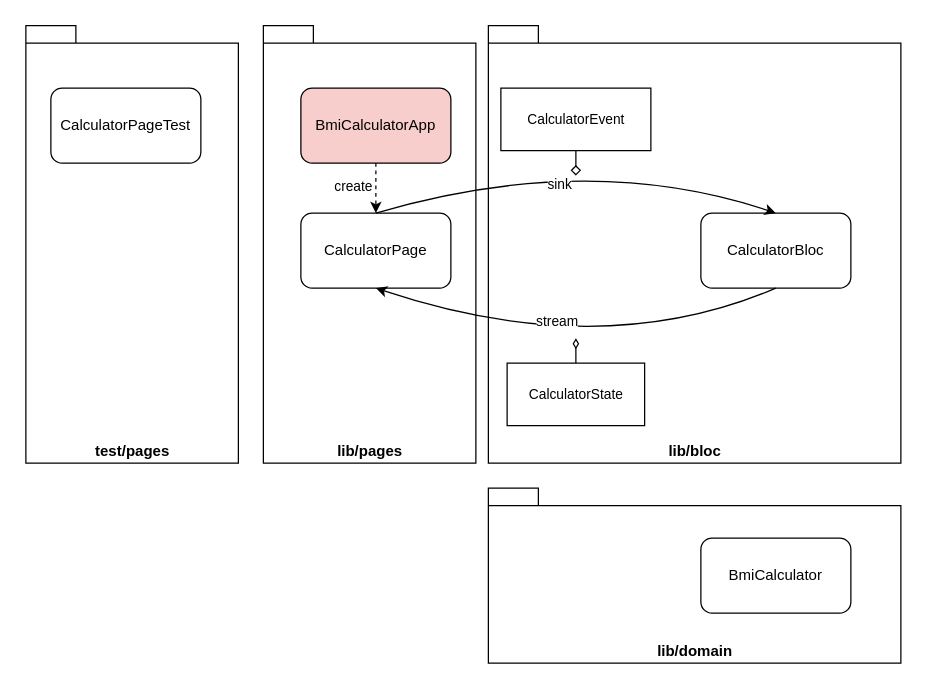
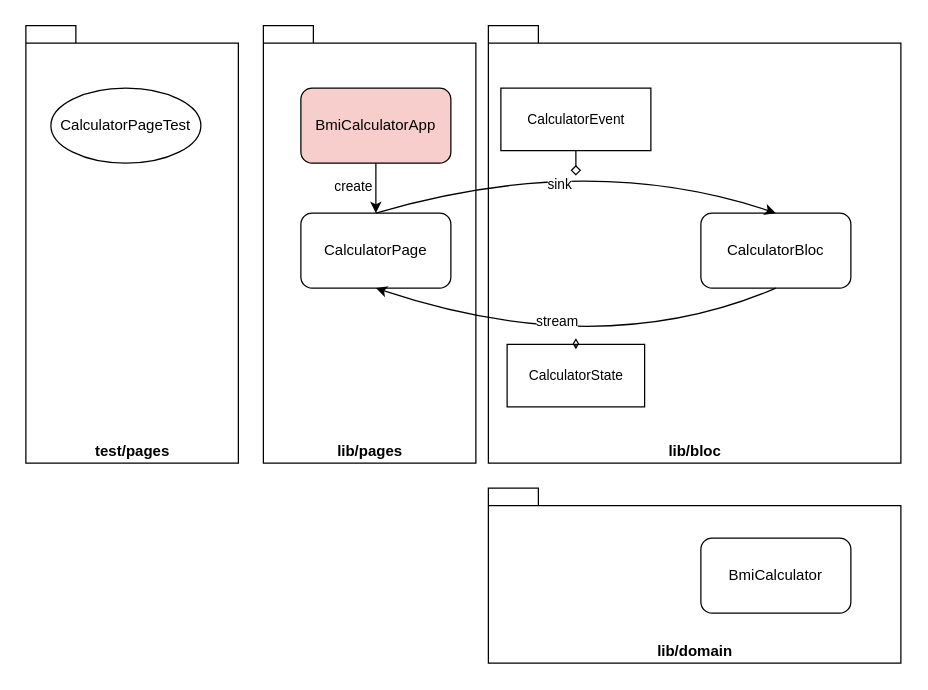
node "CalculatorPageTest": shape rounded rectangle -> ellipse
edge "BmiCalculatorApp" -> "CalculatorPage": style dashed -> solid
node "CalculatorState": moved (576, 394) -> (576, 376)
